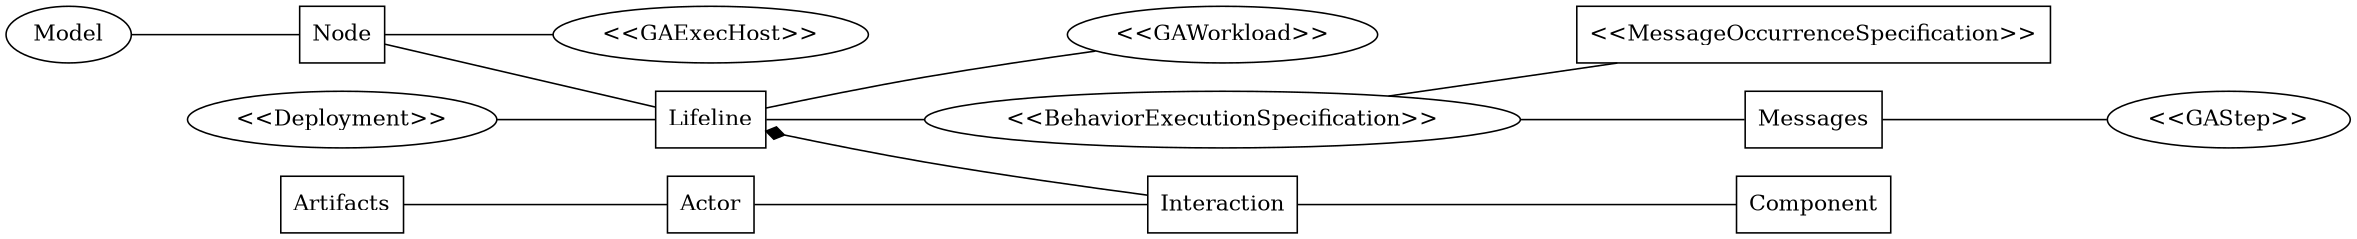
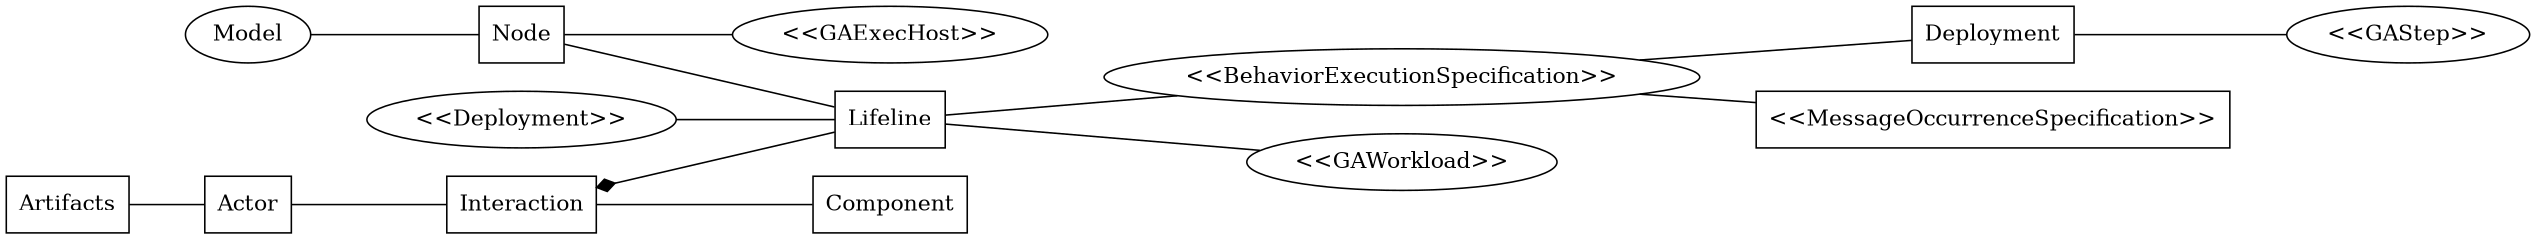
node "Messages": label "Messages" -> "Deployment"
edge "Interaction" -> "Lifeline": reversed
